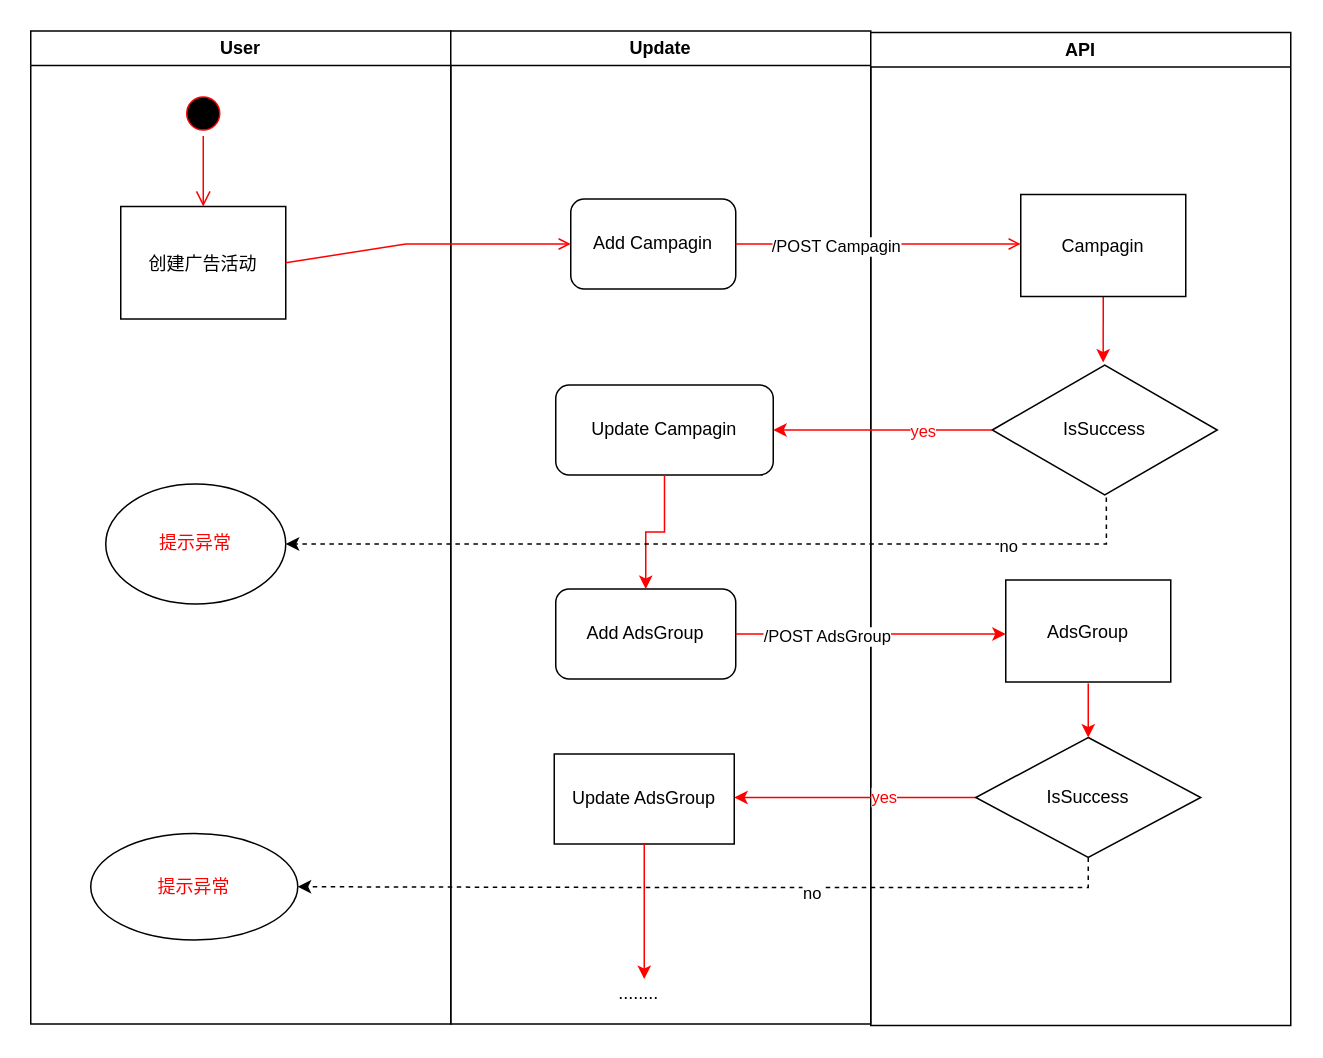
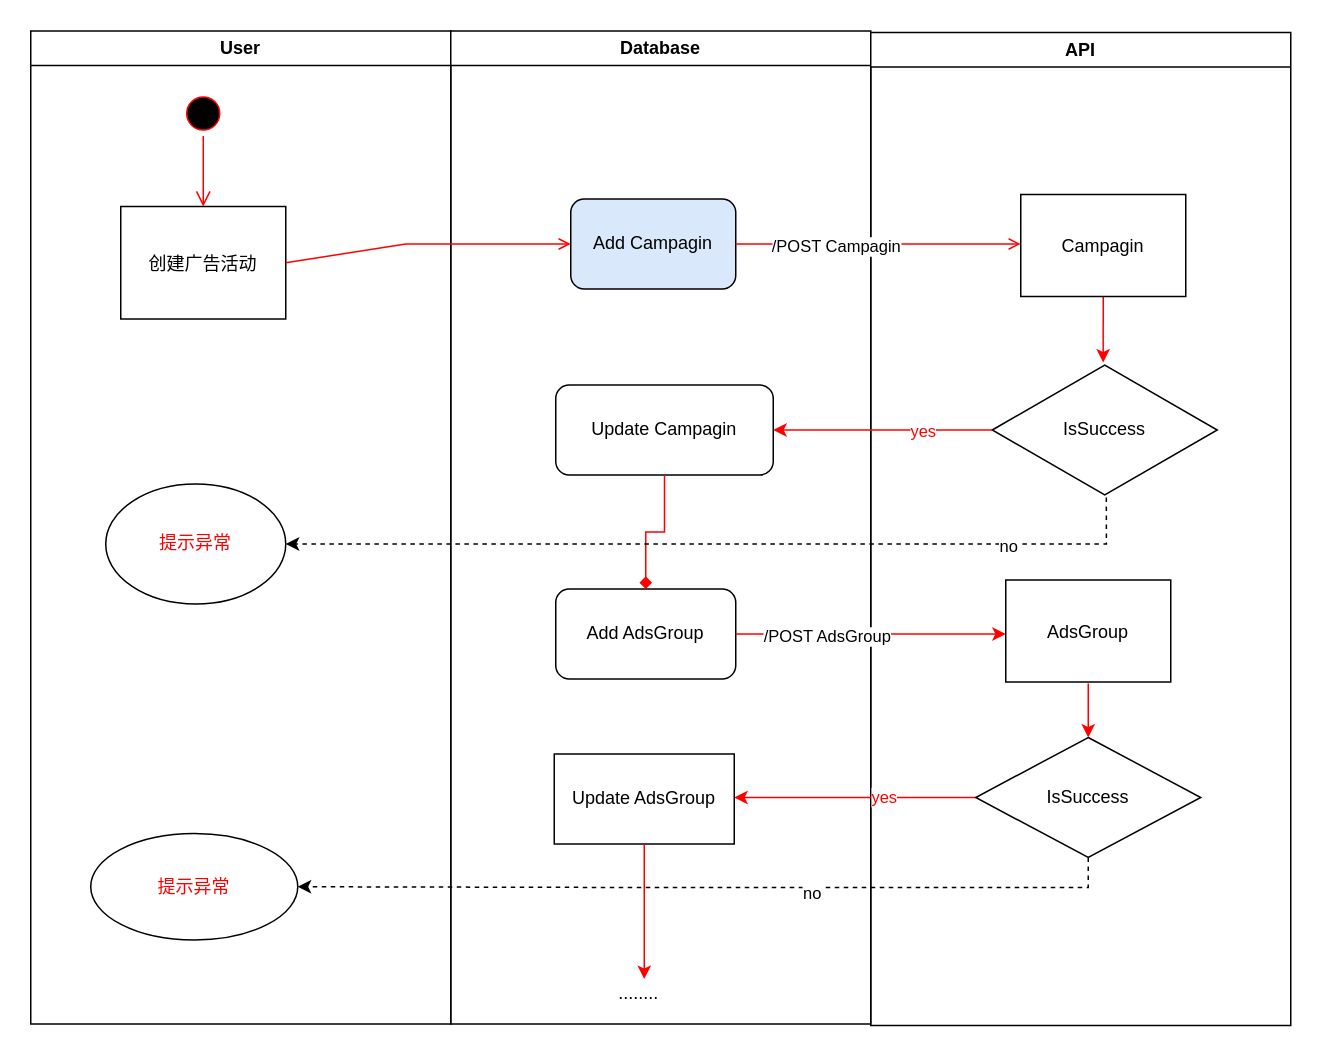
node "Update": label "Update" -> "Database"
node "Add Campagin": fillcolor #ffffff -> #dae8fc
edge "Update Campagin" -> "Add AdsGroup": arrowhead classic -> diamond
